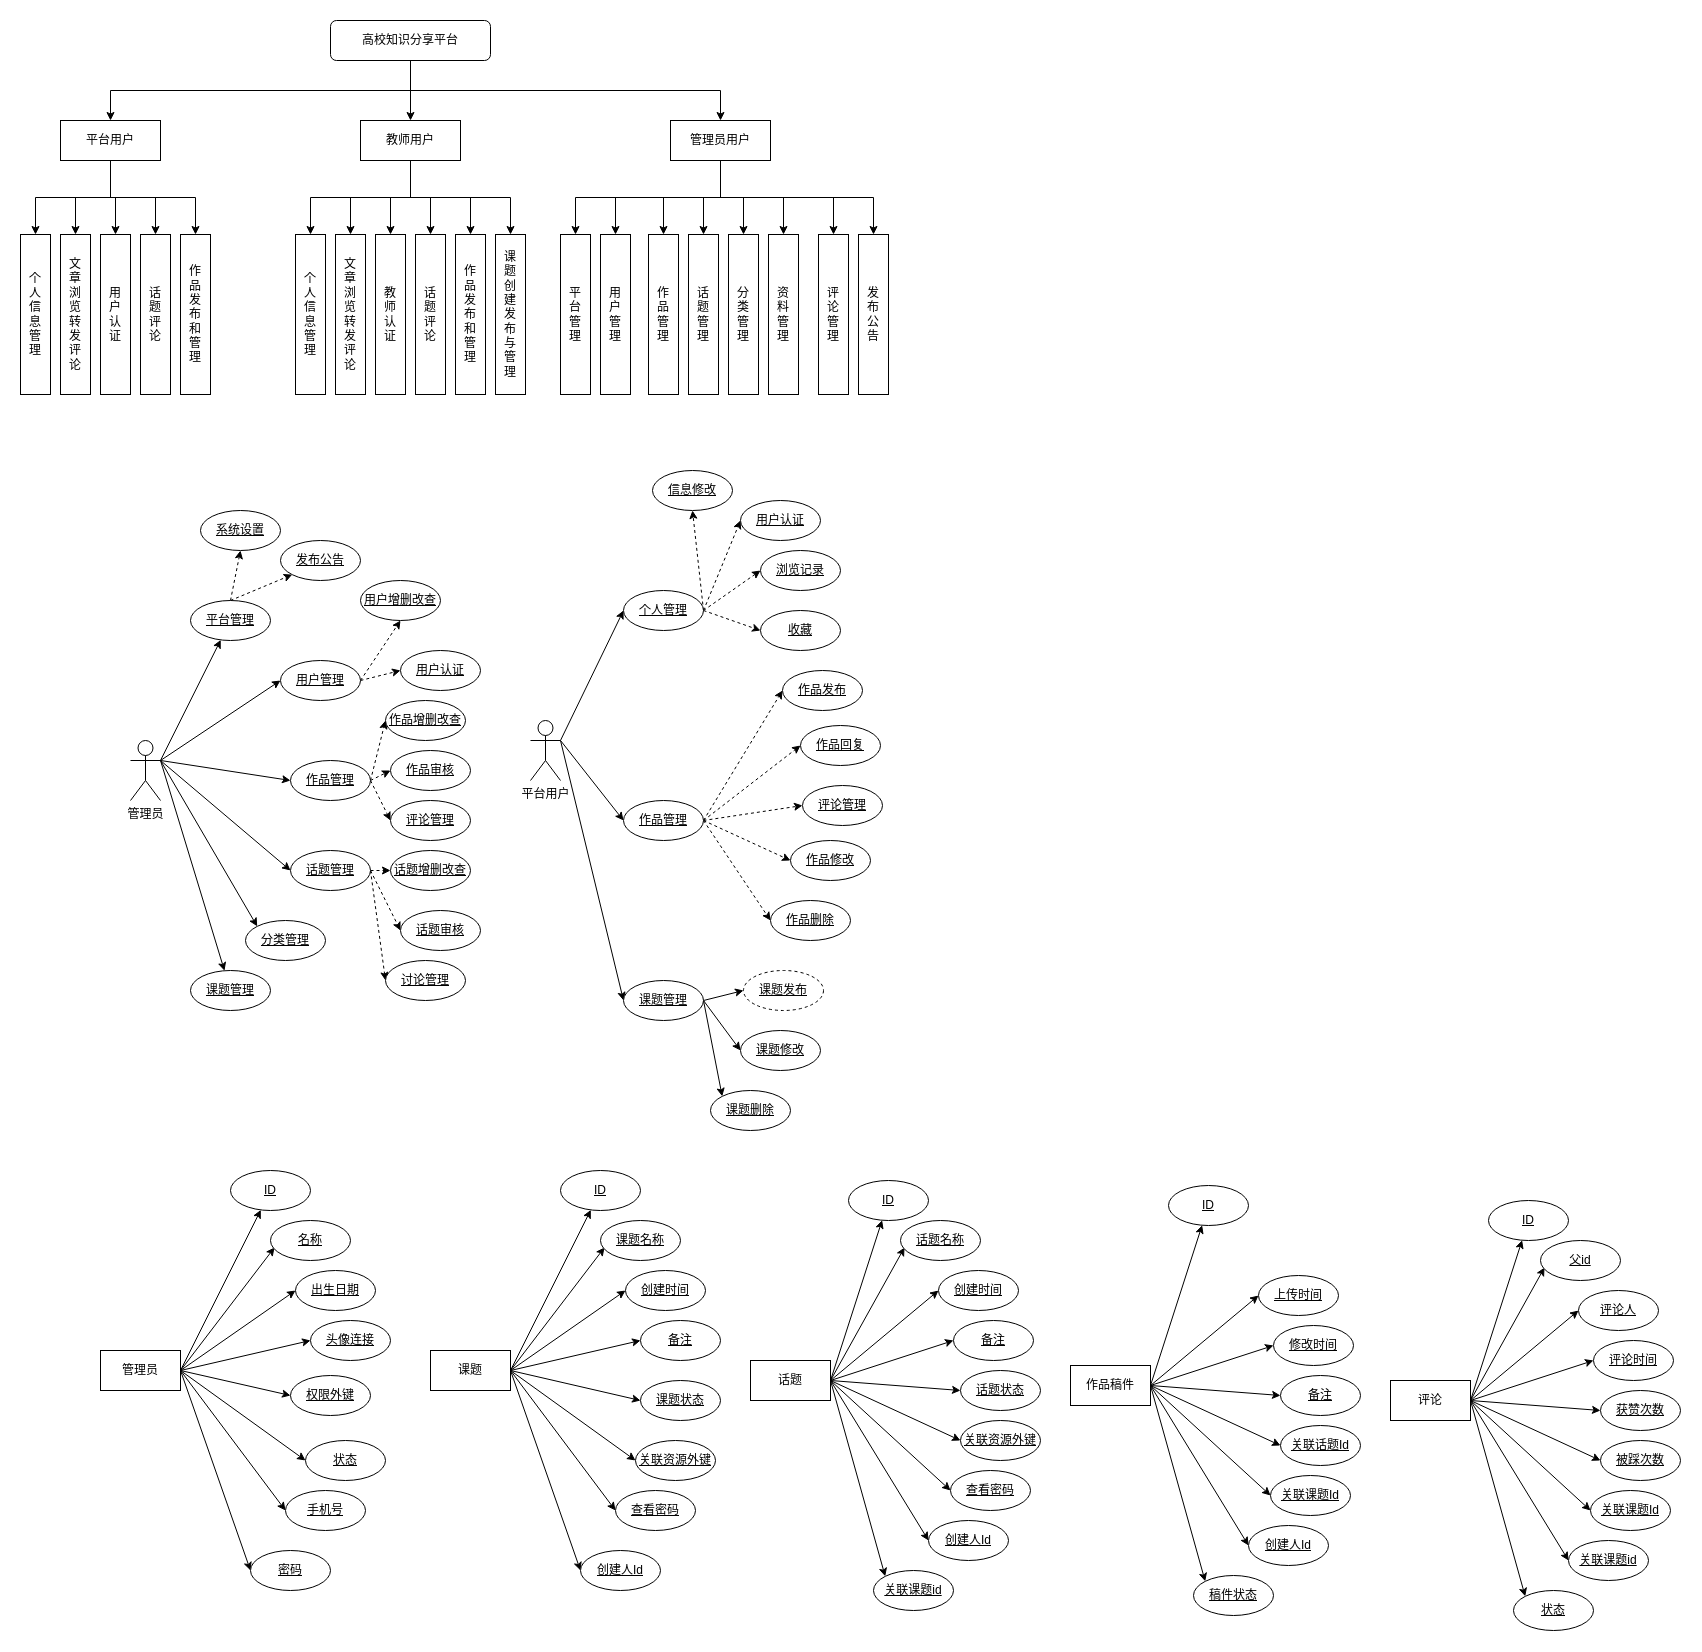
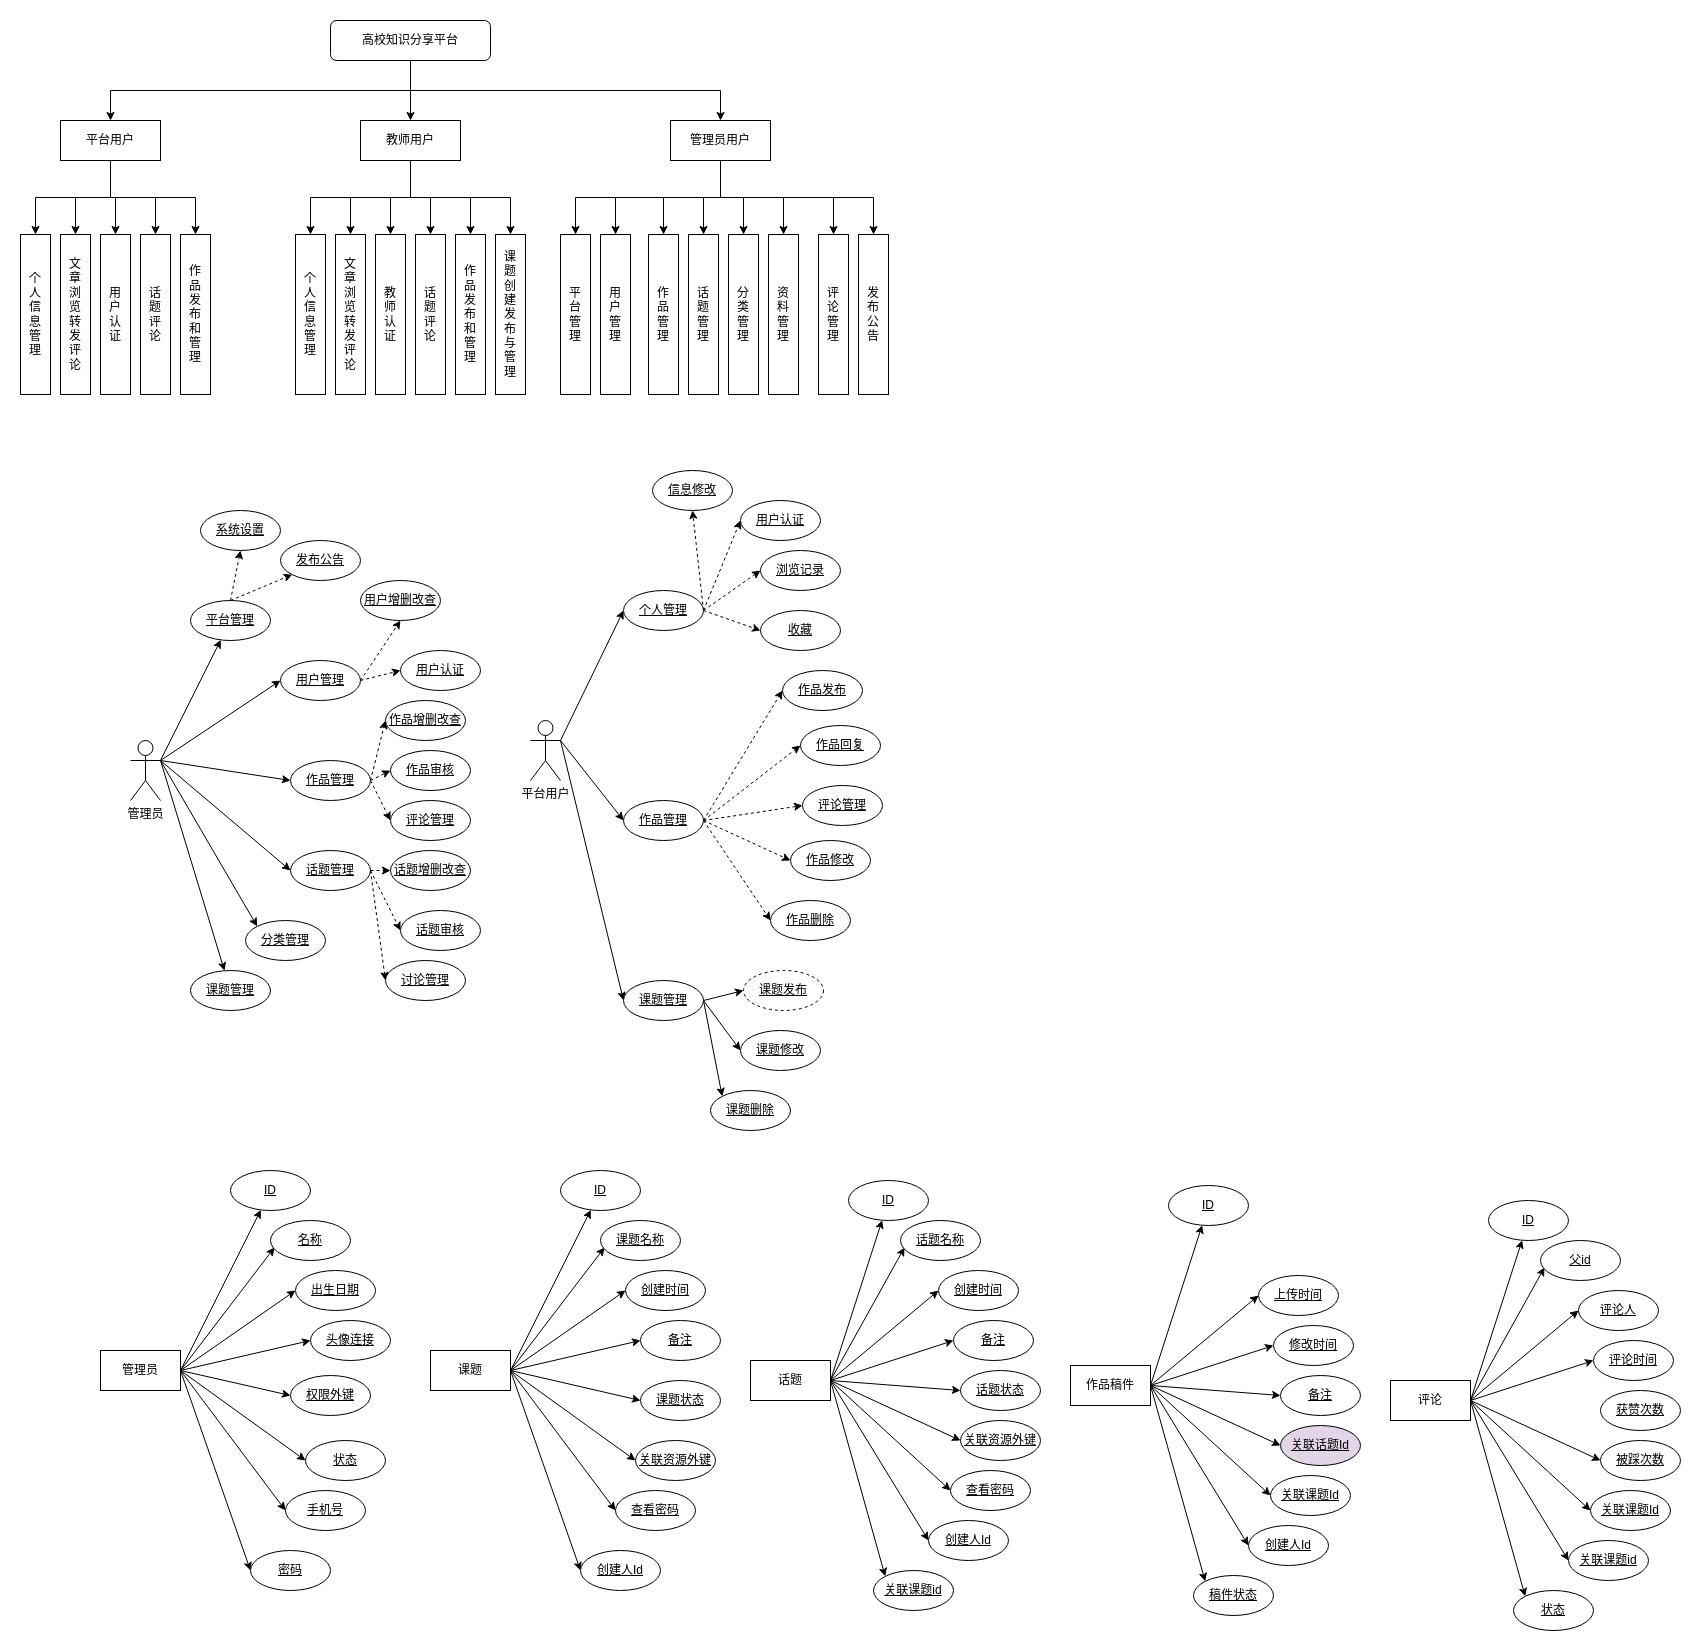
edge "评论" -> "获赞次数": removed
node "关联话题Id": fillcolor #ffffff -> #e1d5e7
